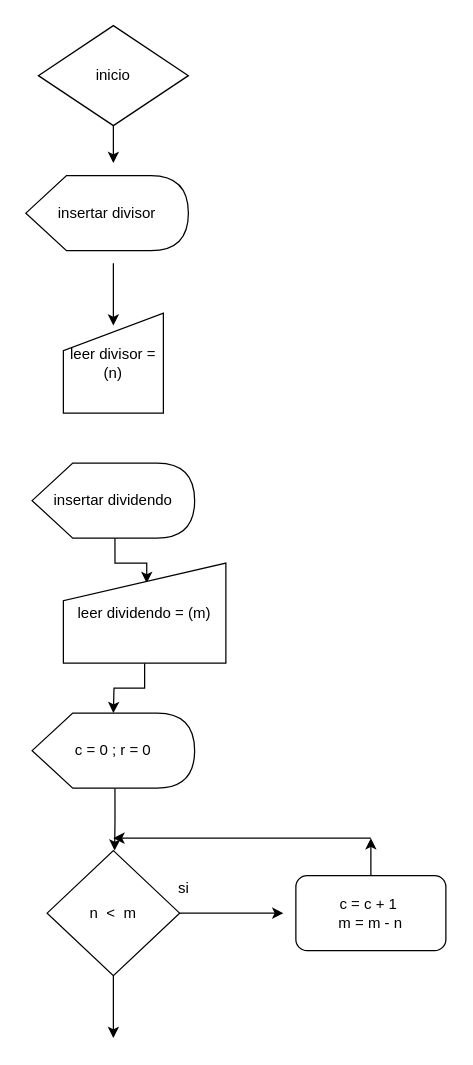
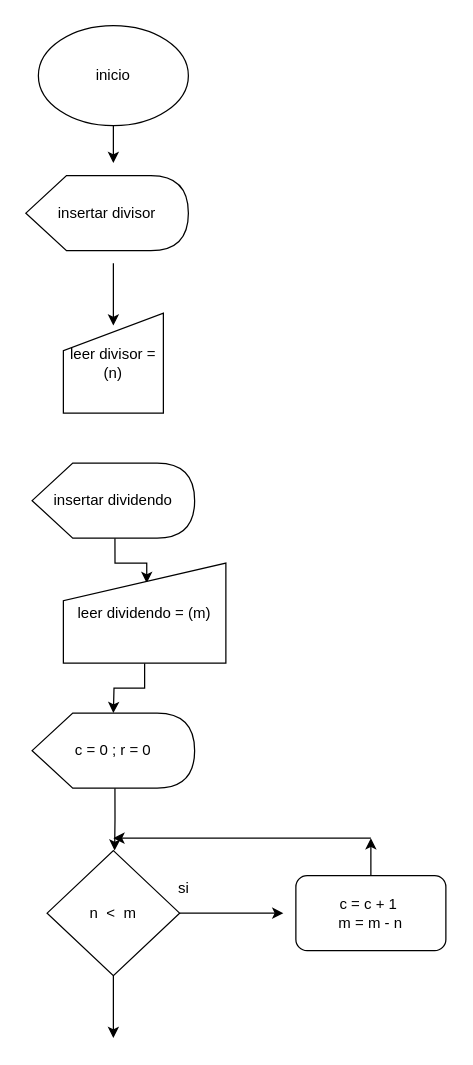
node "inicio": shape diamond -> ellipse
